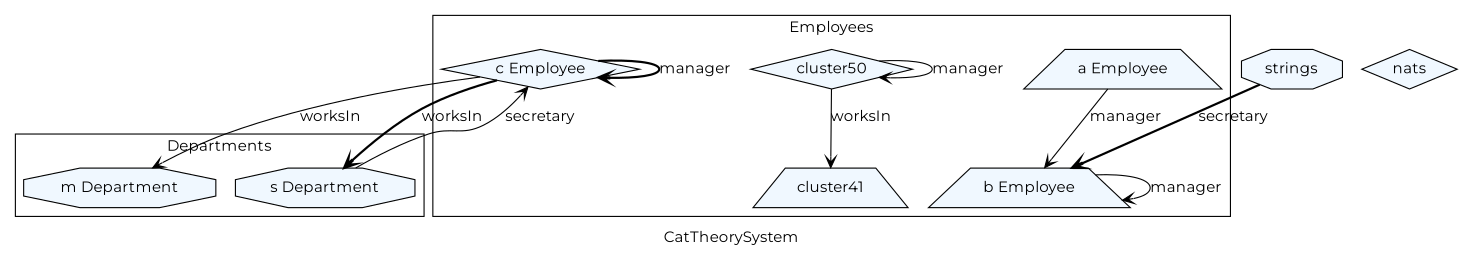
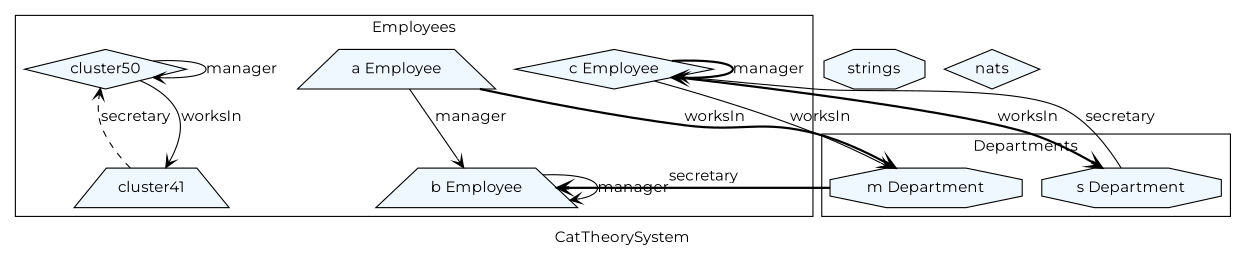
edge "strings" -> "b Employee": now "m Department" -> "b Employee"
edge "a Employee" -> "m Department": added, label "worksIn"
edge "cluster41" -> "cluster50": added, label "secretary"
